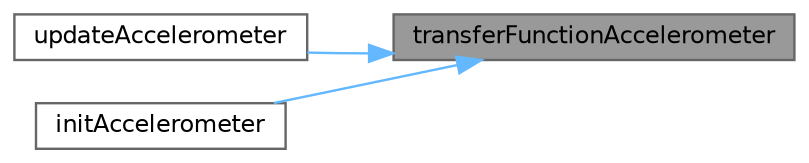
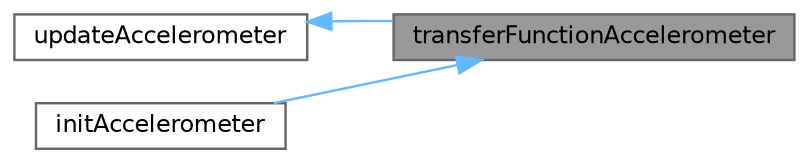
edge "updateAccelerometer" -> "transferFunctionAccelerometer": reversed
